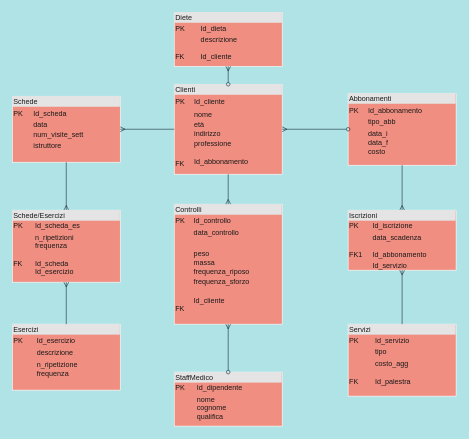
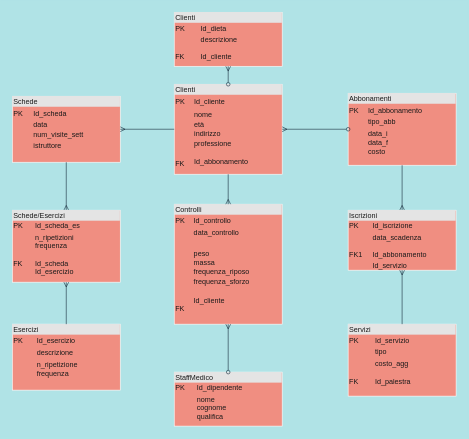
node "Diete PK Id_dieta FK descrizione Id_cliente": label "Diete PK Id_dieta FK descrizione Id_cliente" -> "Clienti PK Id_dieta FK descrizione Id_cliente"
